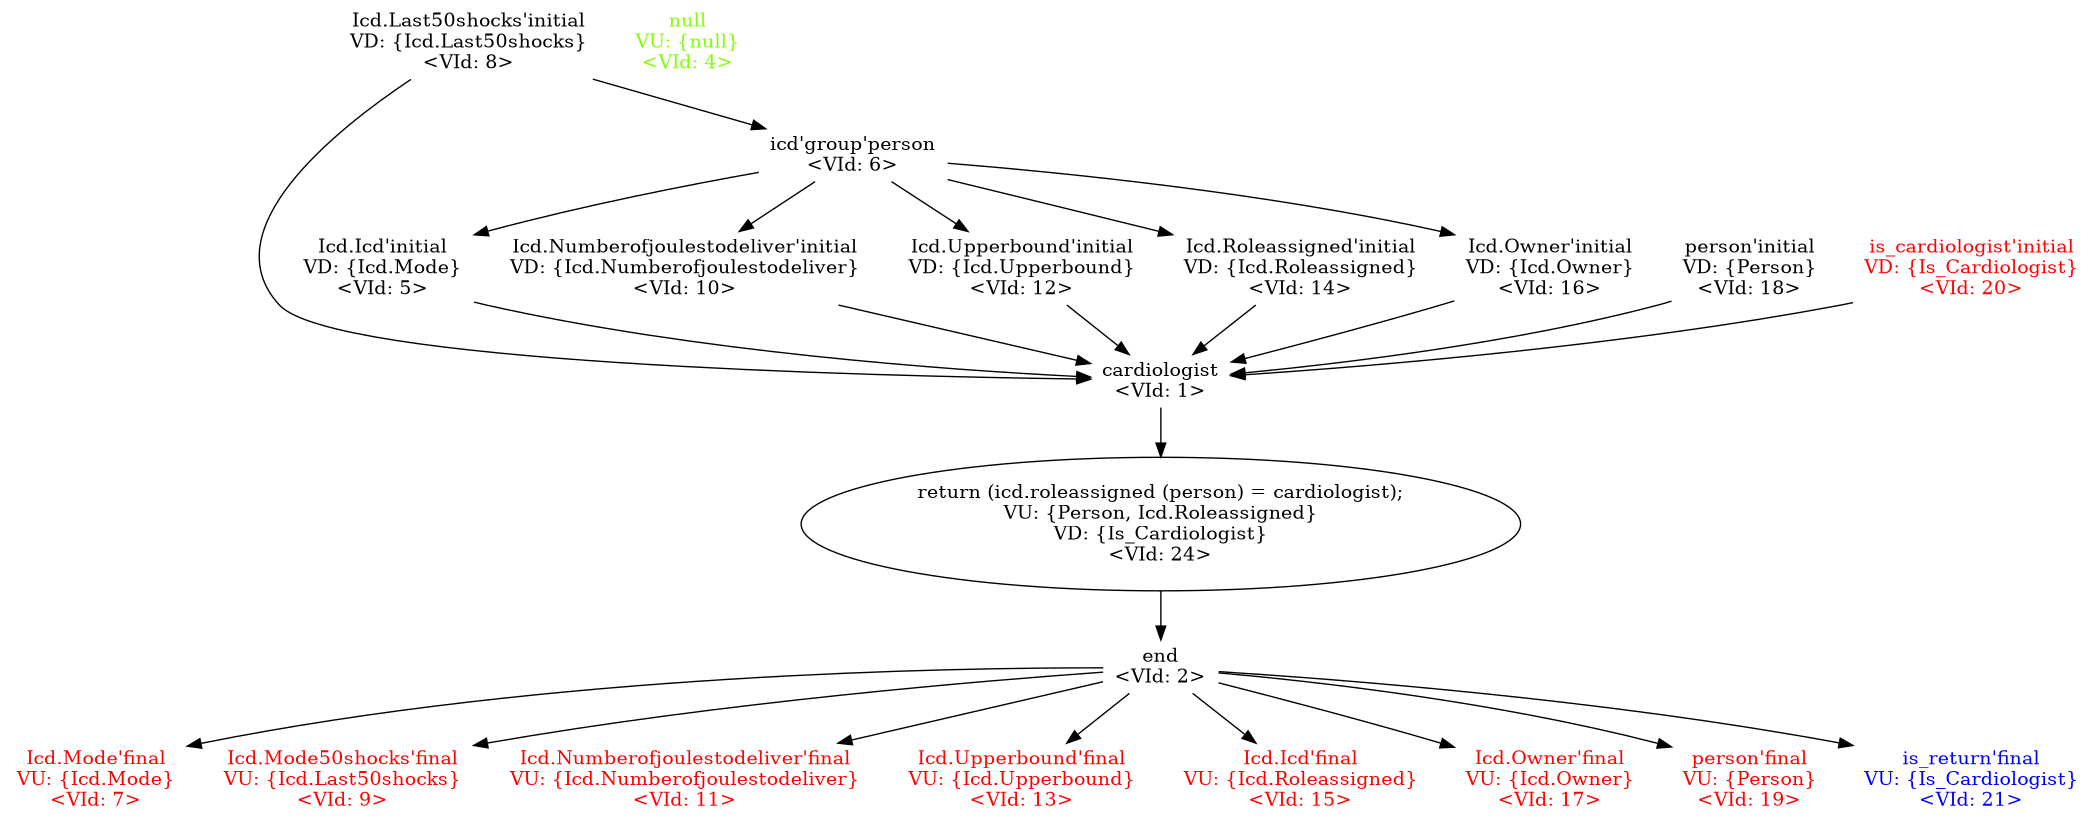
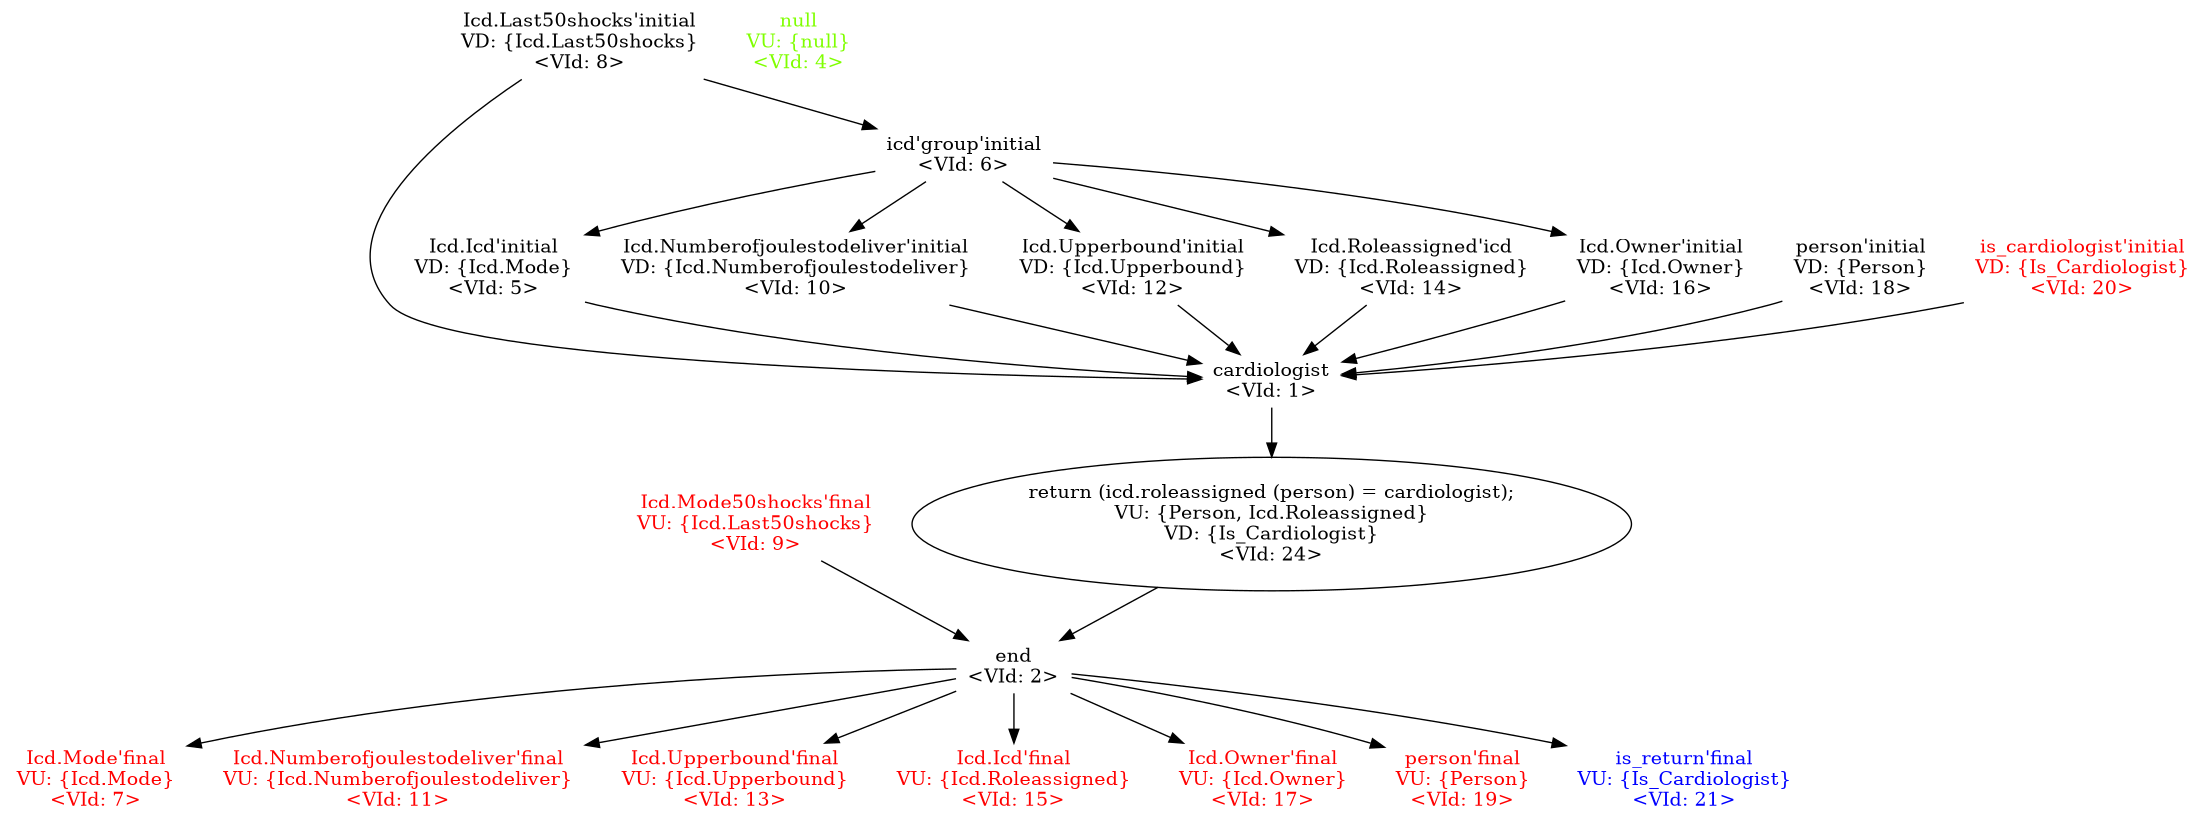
node "icd'group'person <VId: 6>": label "icd'group'person <VId: 6>" -> "icd'group'initial <VId: 6>"
node "Icd.Roleassigned'initial VD: {Icd.Roleassigned} <VId: 14>": label "Icd.Roleassigned'initial VD: {Icd.Roleassigned} <VId: 14>" -> "Icd.Roleassigned'icd VD: {Icd.Roleassigned} <VId: 14>"
edge "end <VId: 2>" -> "Icd.Mode50shocks'final VU: {Icd.Last50shocks} <VId: 9>": reversed
